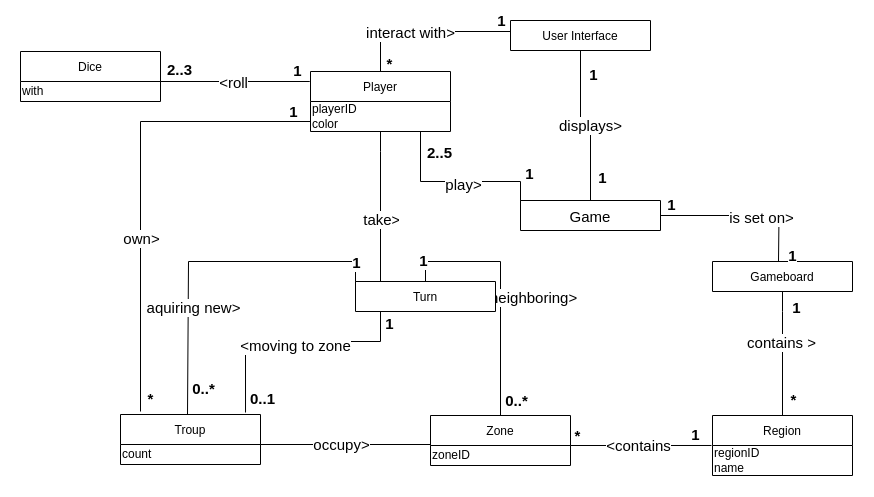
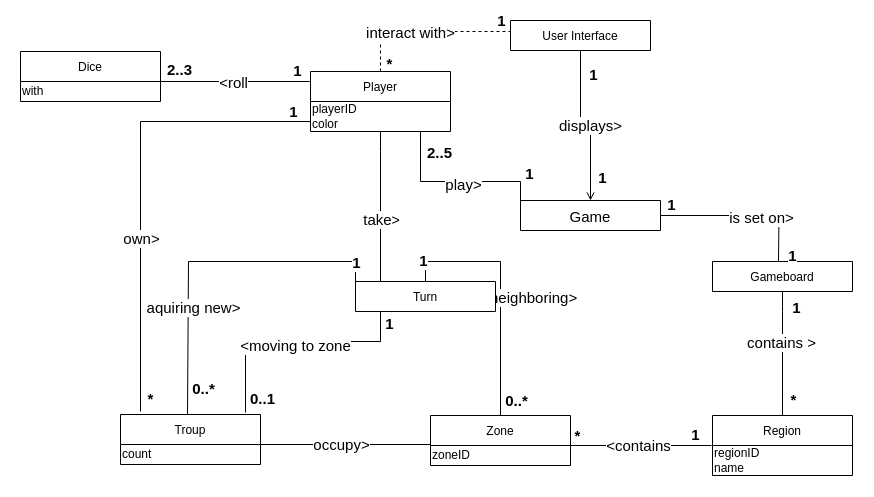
edge "User Interface" -- "Player": style solid -> dashed
edge "User Interface" -- "Game": arrowhead none -> open
